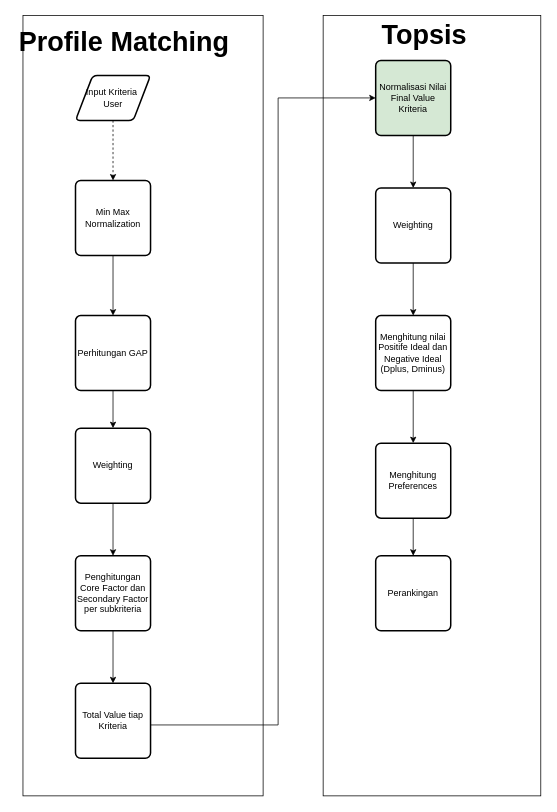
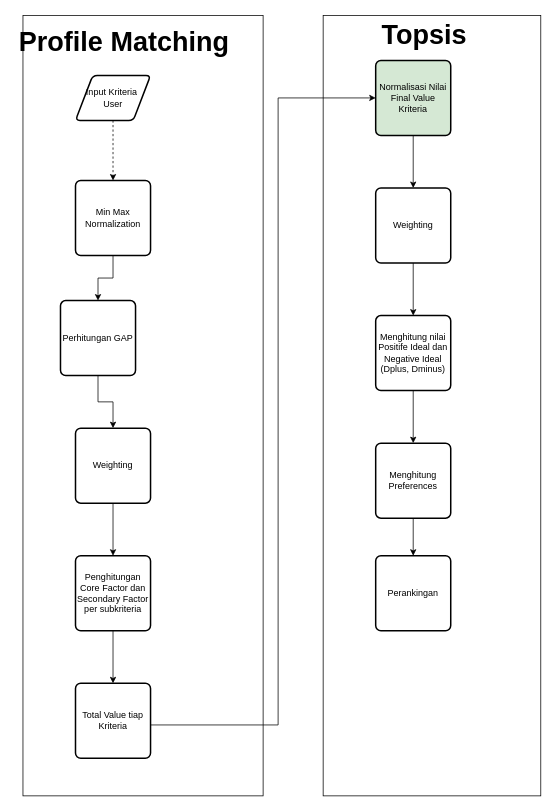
node "Perhitungan GAP": moved (113, 353) -> (98, 338)
